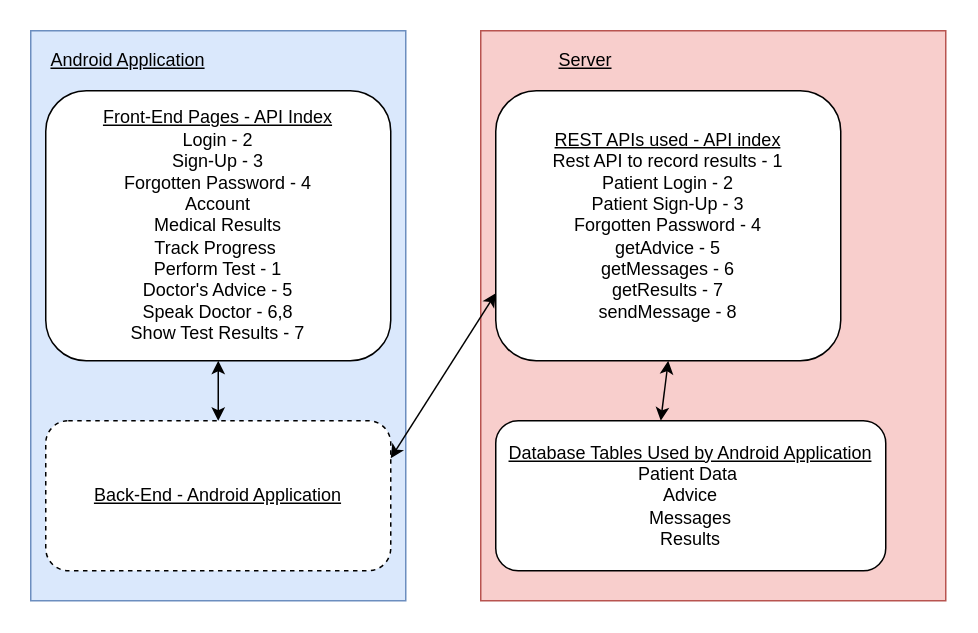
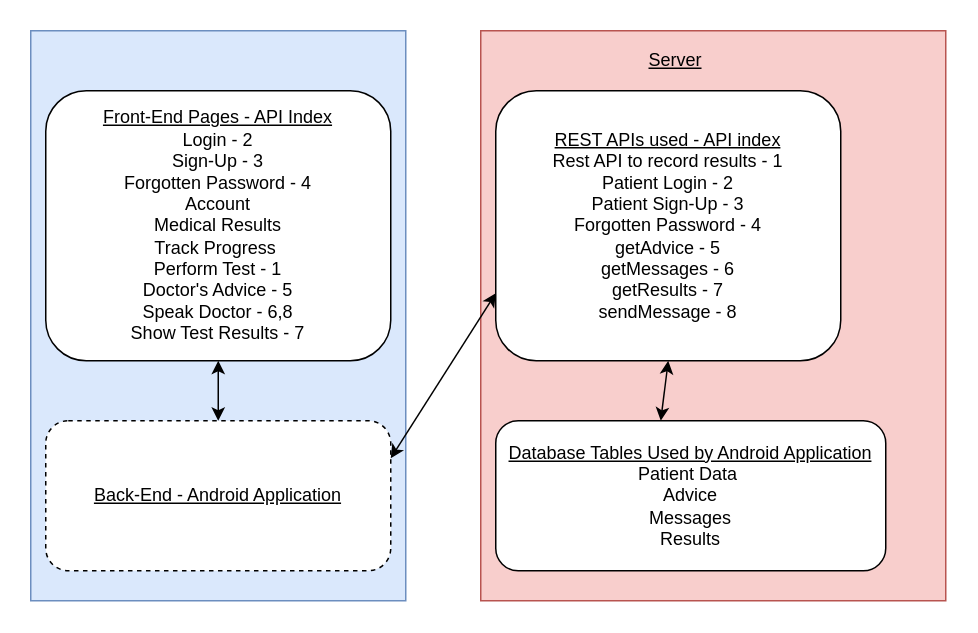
node "Android Application": removed
node "Server": moved (586, 61) -> (676, 61)
